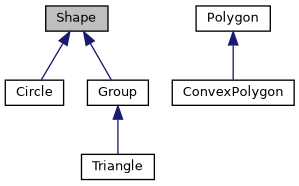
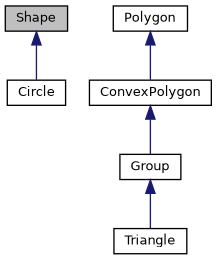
edge "Group" -> "Shape": now "Group" -> "ConvexPolygon"
